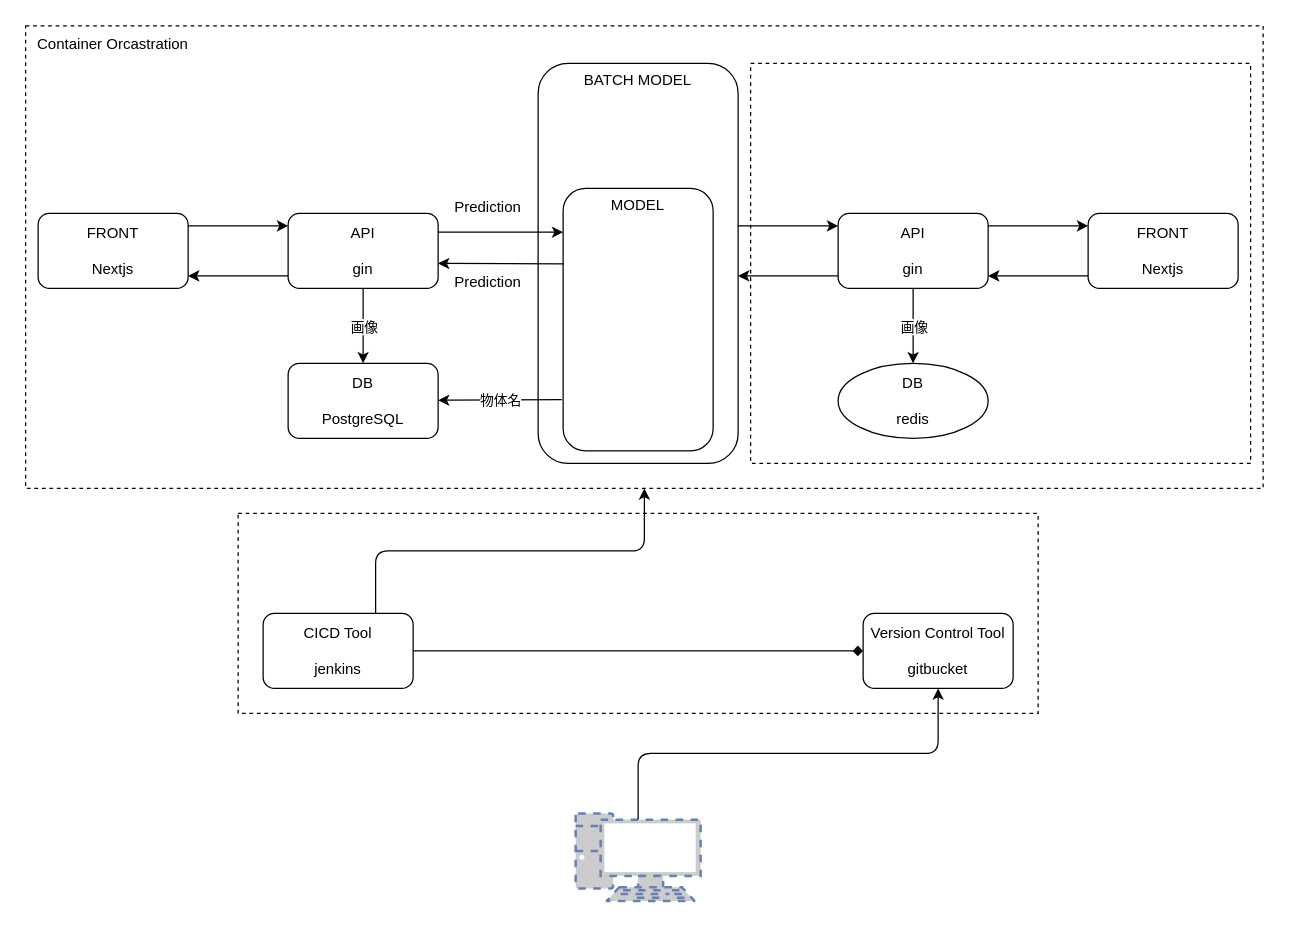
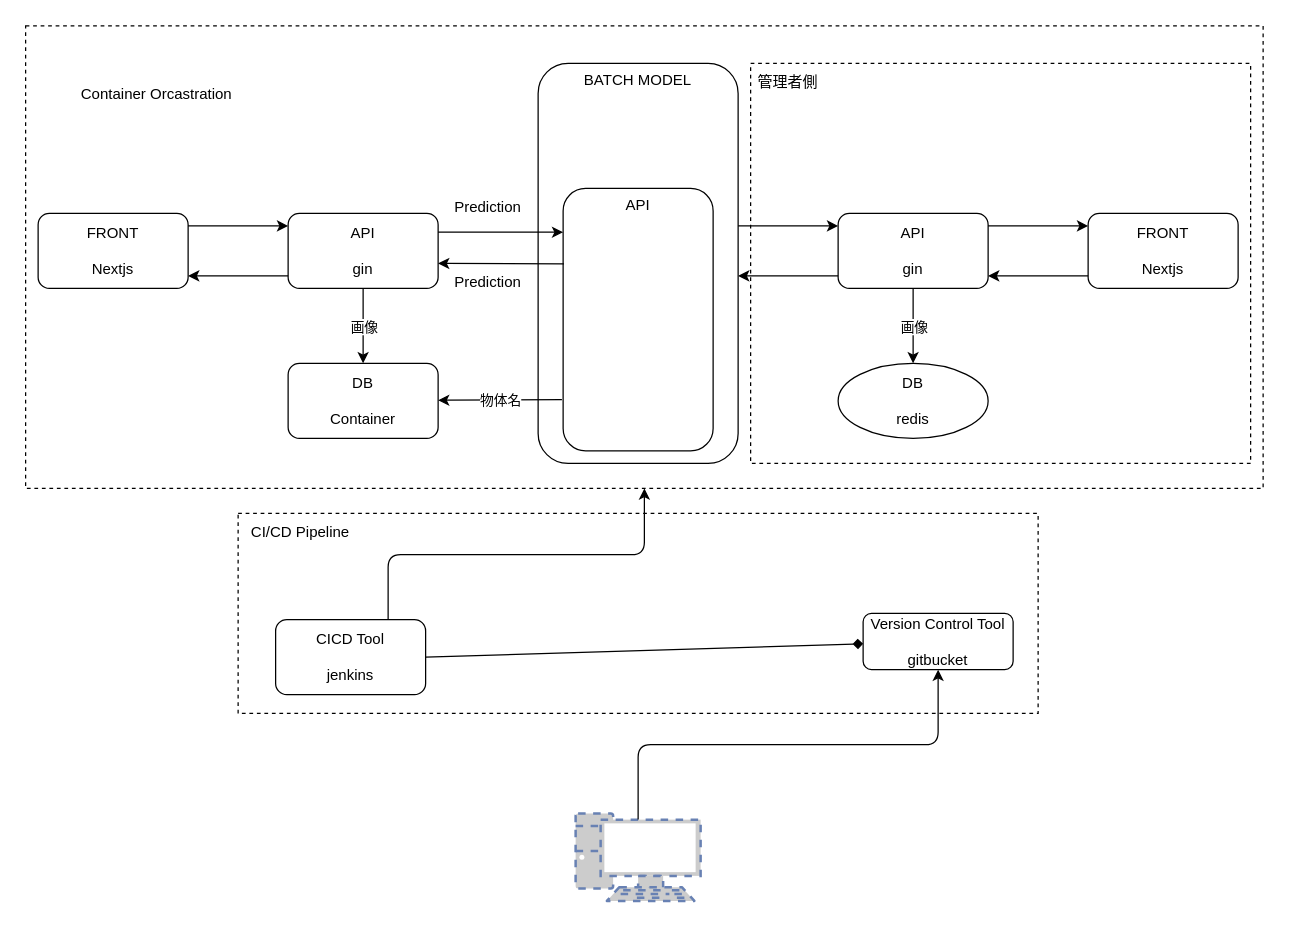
node "Container Orcastration": moved (113, 44) -> (157, 94)
node "管理者側": added
node "MODEL": label "MODEL" -> "API"
node "DB PostgreSQL": label "DB PostgreSQL" -> "DB Container"
node "CI/CD Pipeline": added
node "CICD Tool jenkins": moved (338, 651) -> (351, 657)
node "Version Control Tool gitbucket": size 150x75 -> 150x56
